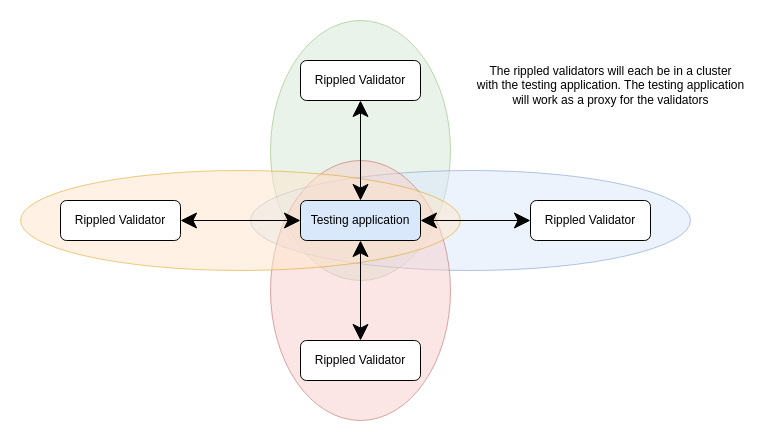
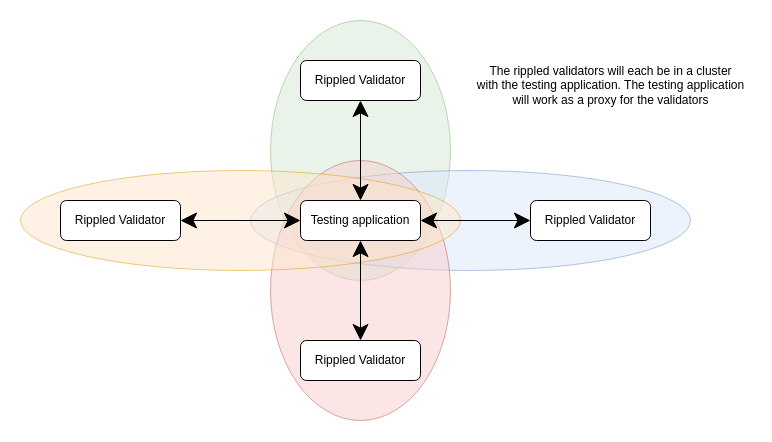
node "Testing application": fillcolor #dae8fc -> #ffffff
